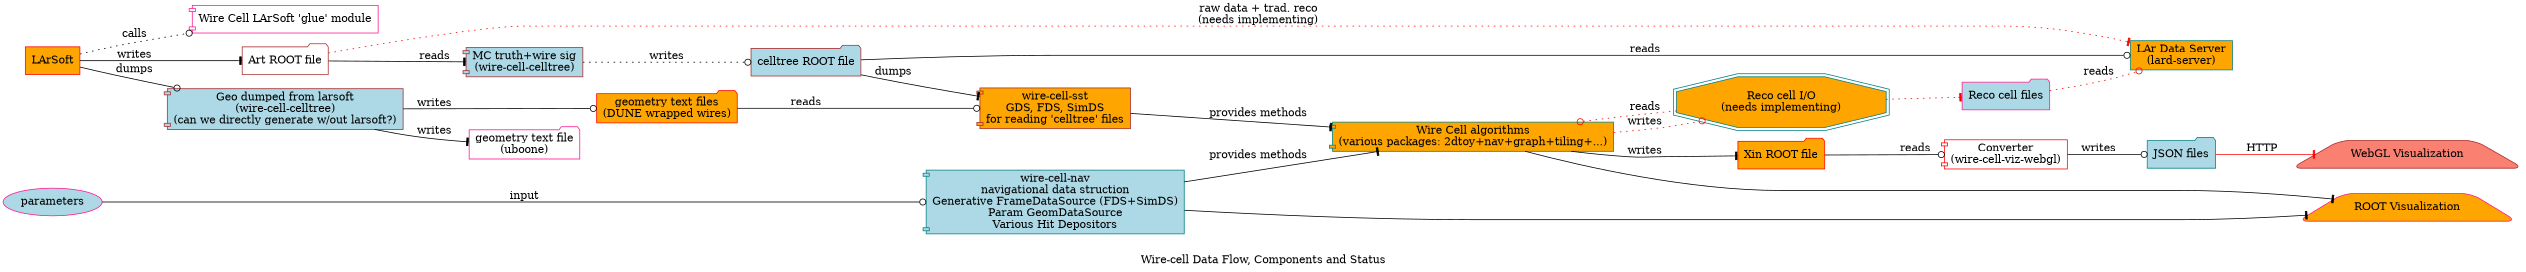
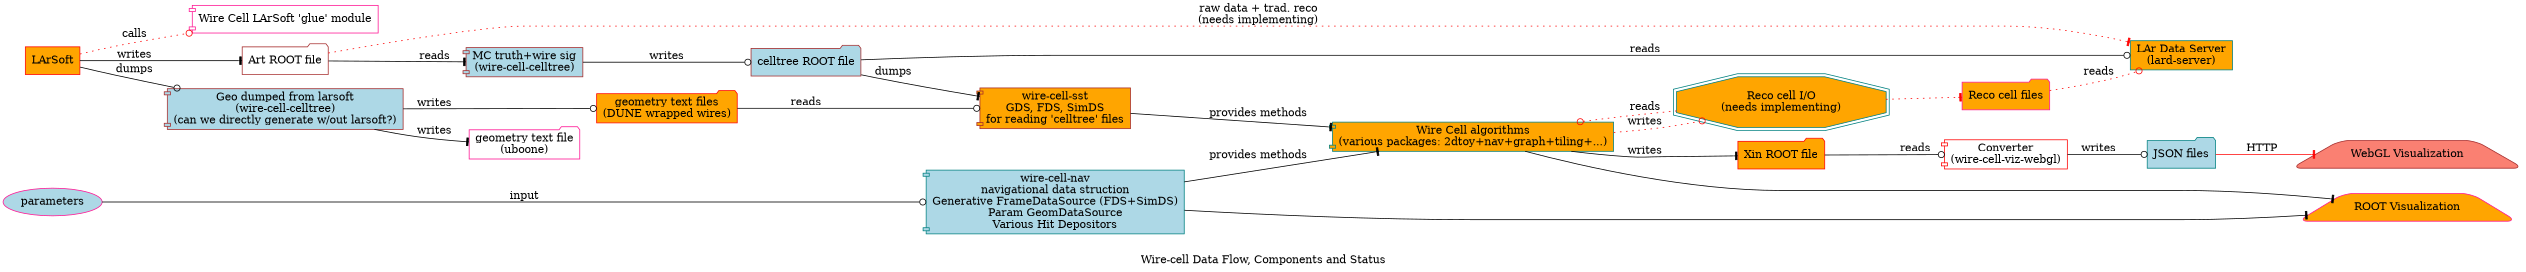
edge "LArSoft" -> "Wire Cell LArSoft 'glue' module": color black -> red
edge "MC truth+wire sig (wire-cell-celltree)" -> "celltree ROOT file": style dotted -> solid
node "Reco cell files": fillcolor lightblue -> orange
